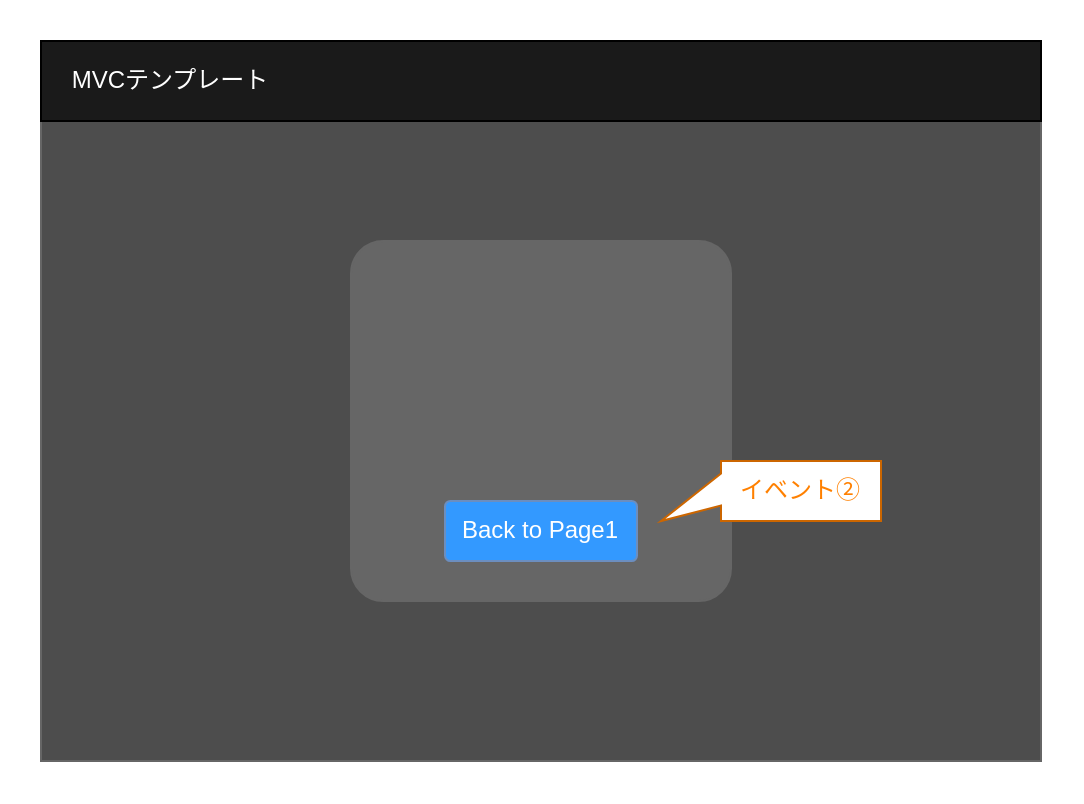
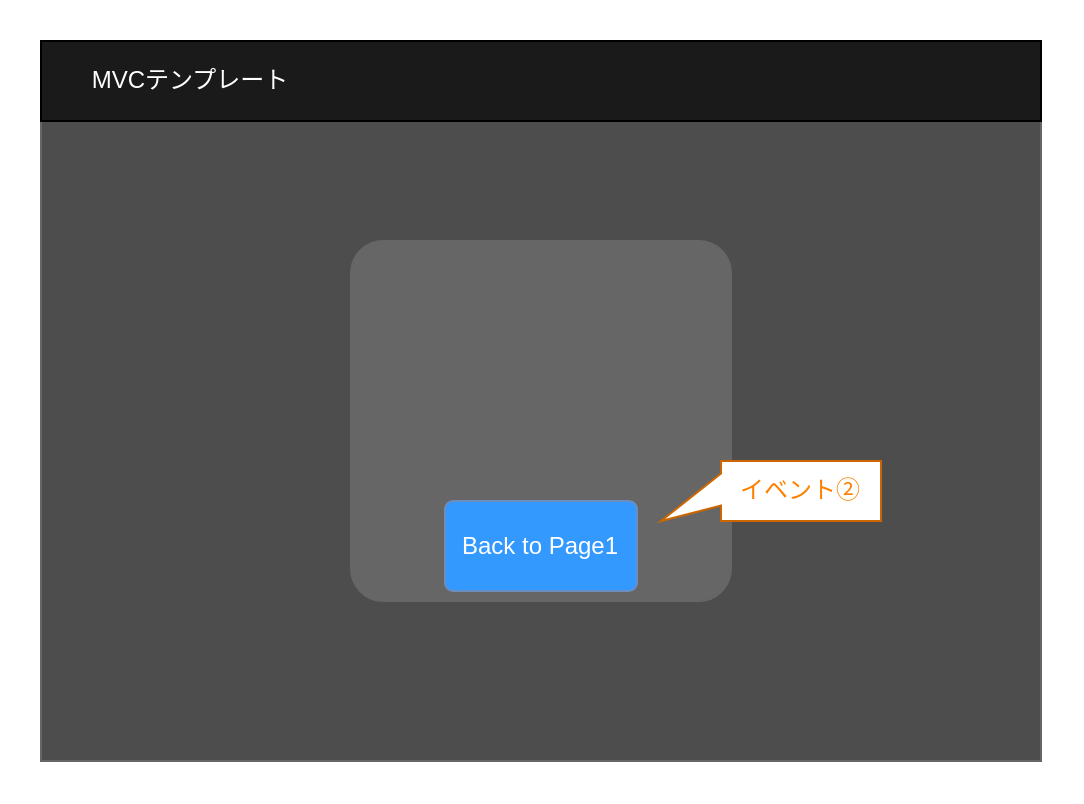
node "MVCテンプレート": moved (171, 81) -> (191, 81)
node "Back to Page1": size 192x60 -> 192x90
